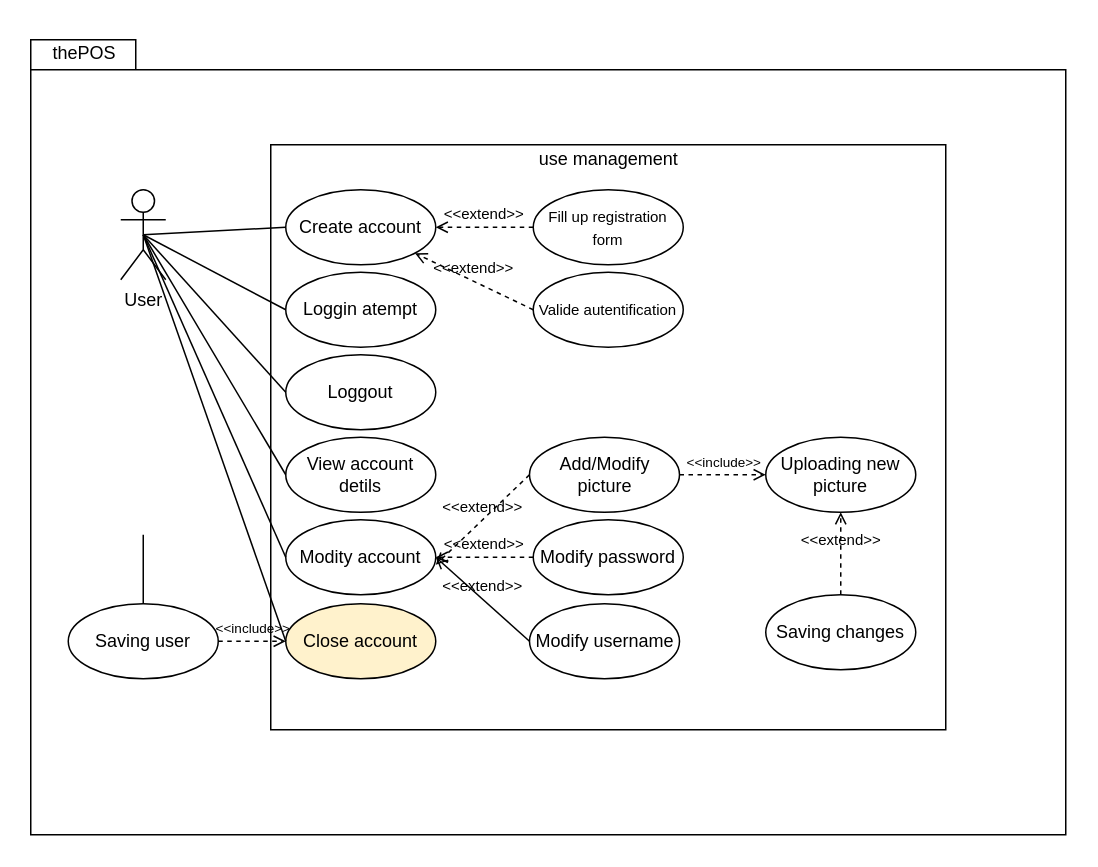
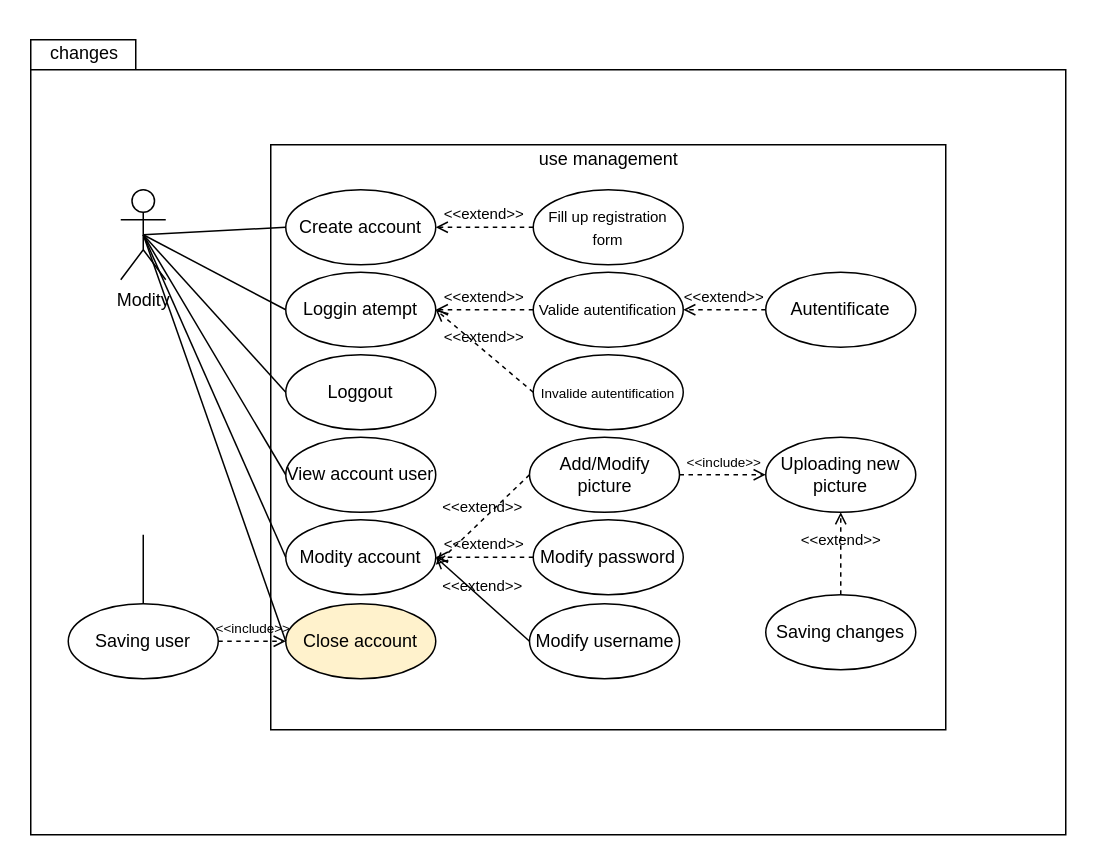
node "thePOS": label "thePOS" -> "changes"
edge "Valide autentification" -> "Create account": now "Valide autentification" -> "Loggin atempt"
node "User": label "User" -> "Modity"
edge "Autentificate" -> "Valide autentification": added, label "<<extend>>"
node "Autentificate": added
edge "Invalide autentification" -> "Loggin atempt": added, label "<<extend>>"
node "Invalide autentification": added
node "View account detils": label "View account detils" -> "View account user"
